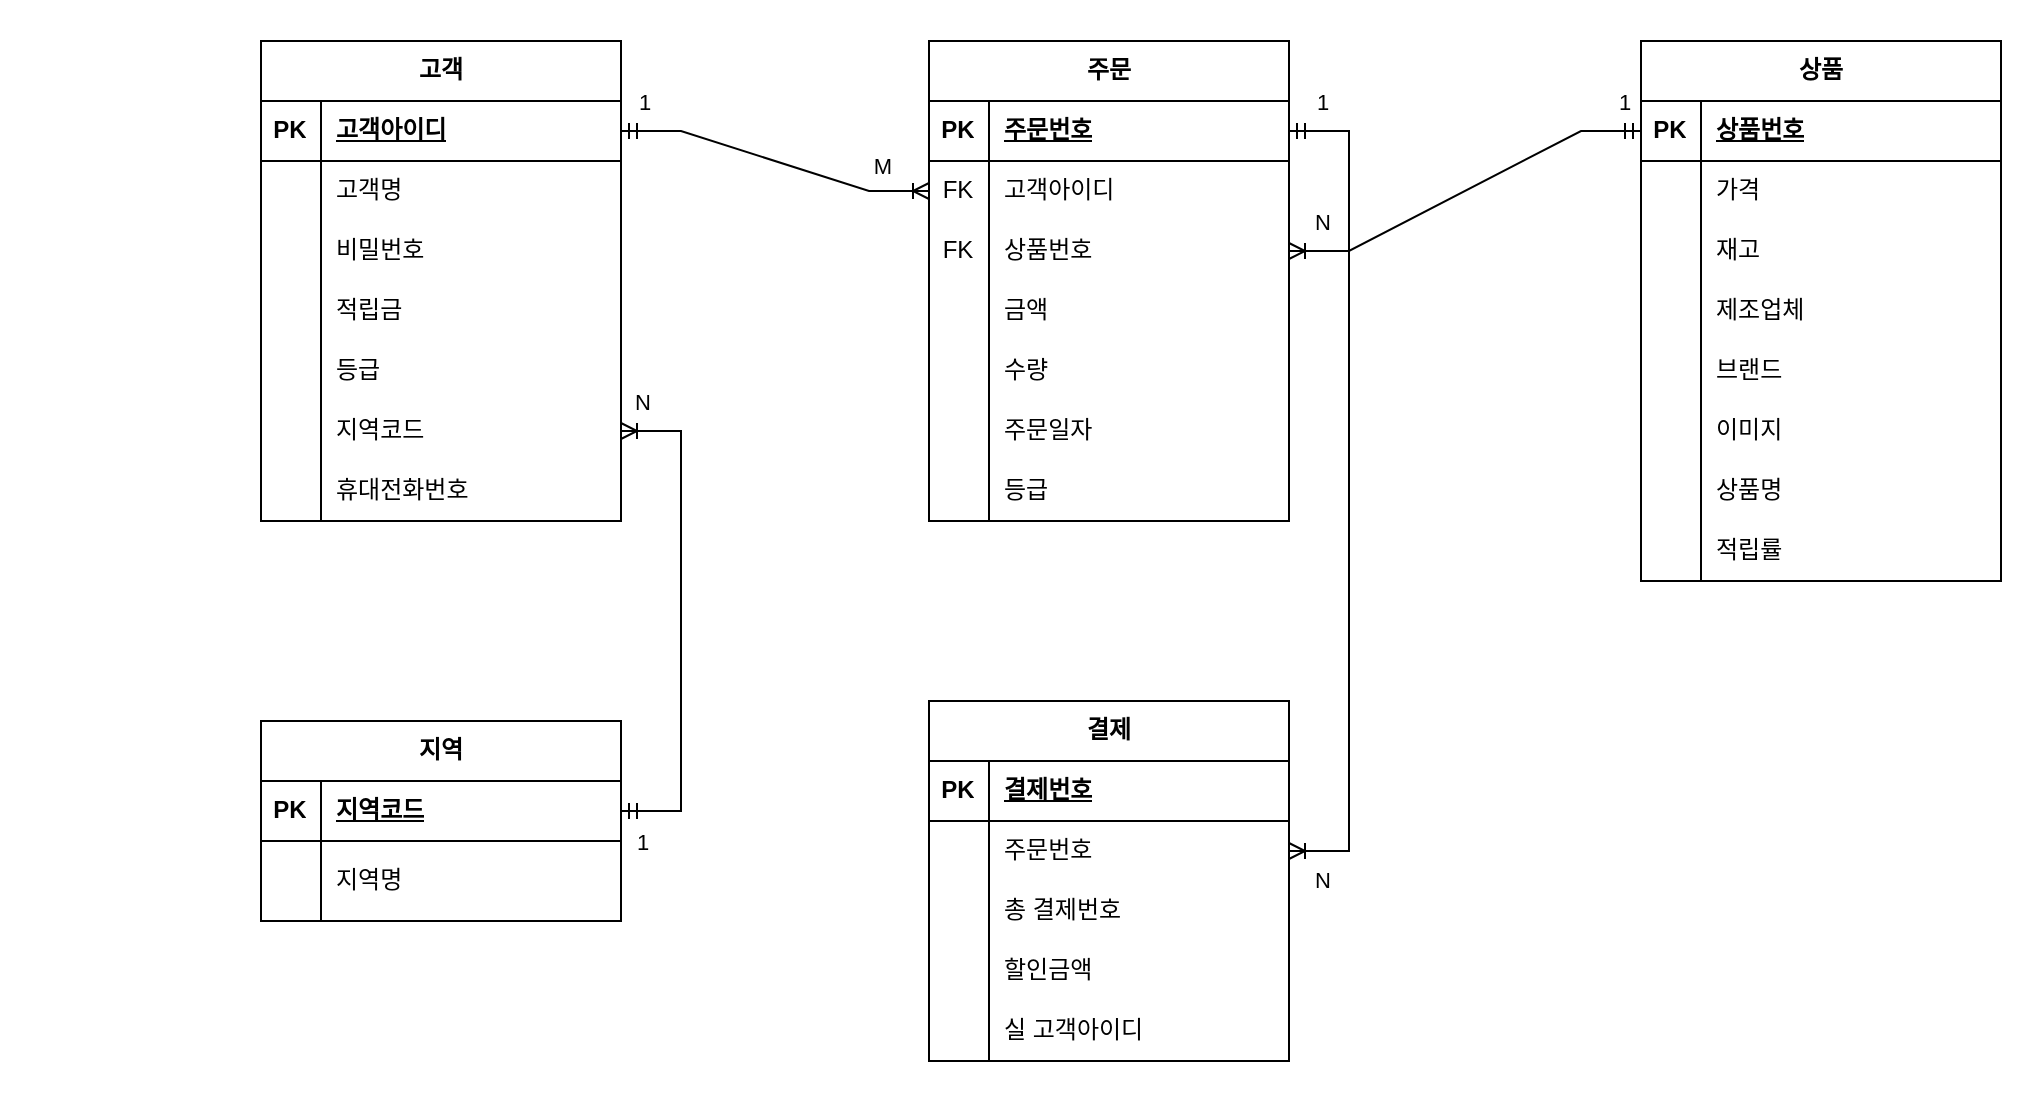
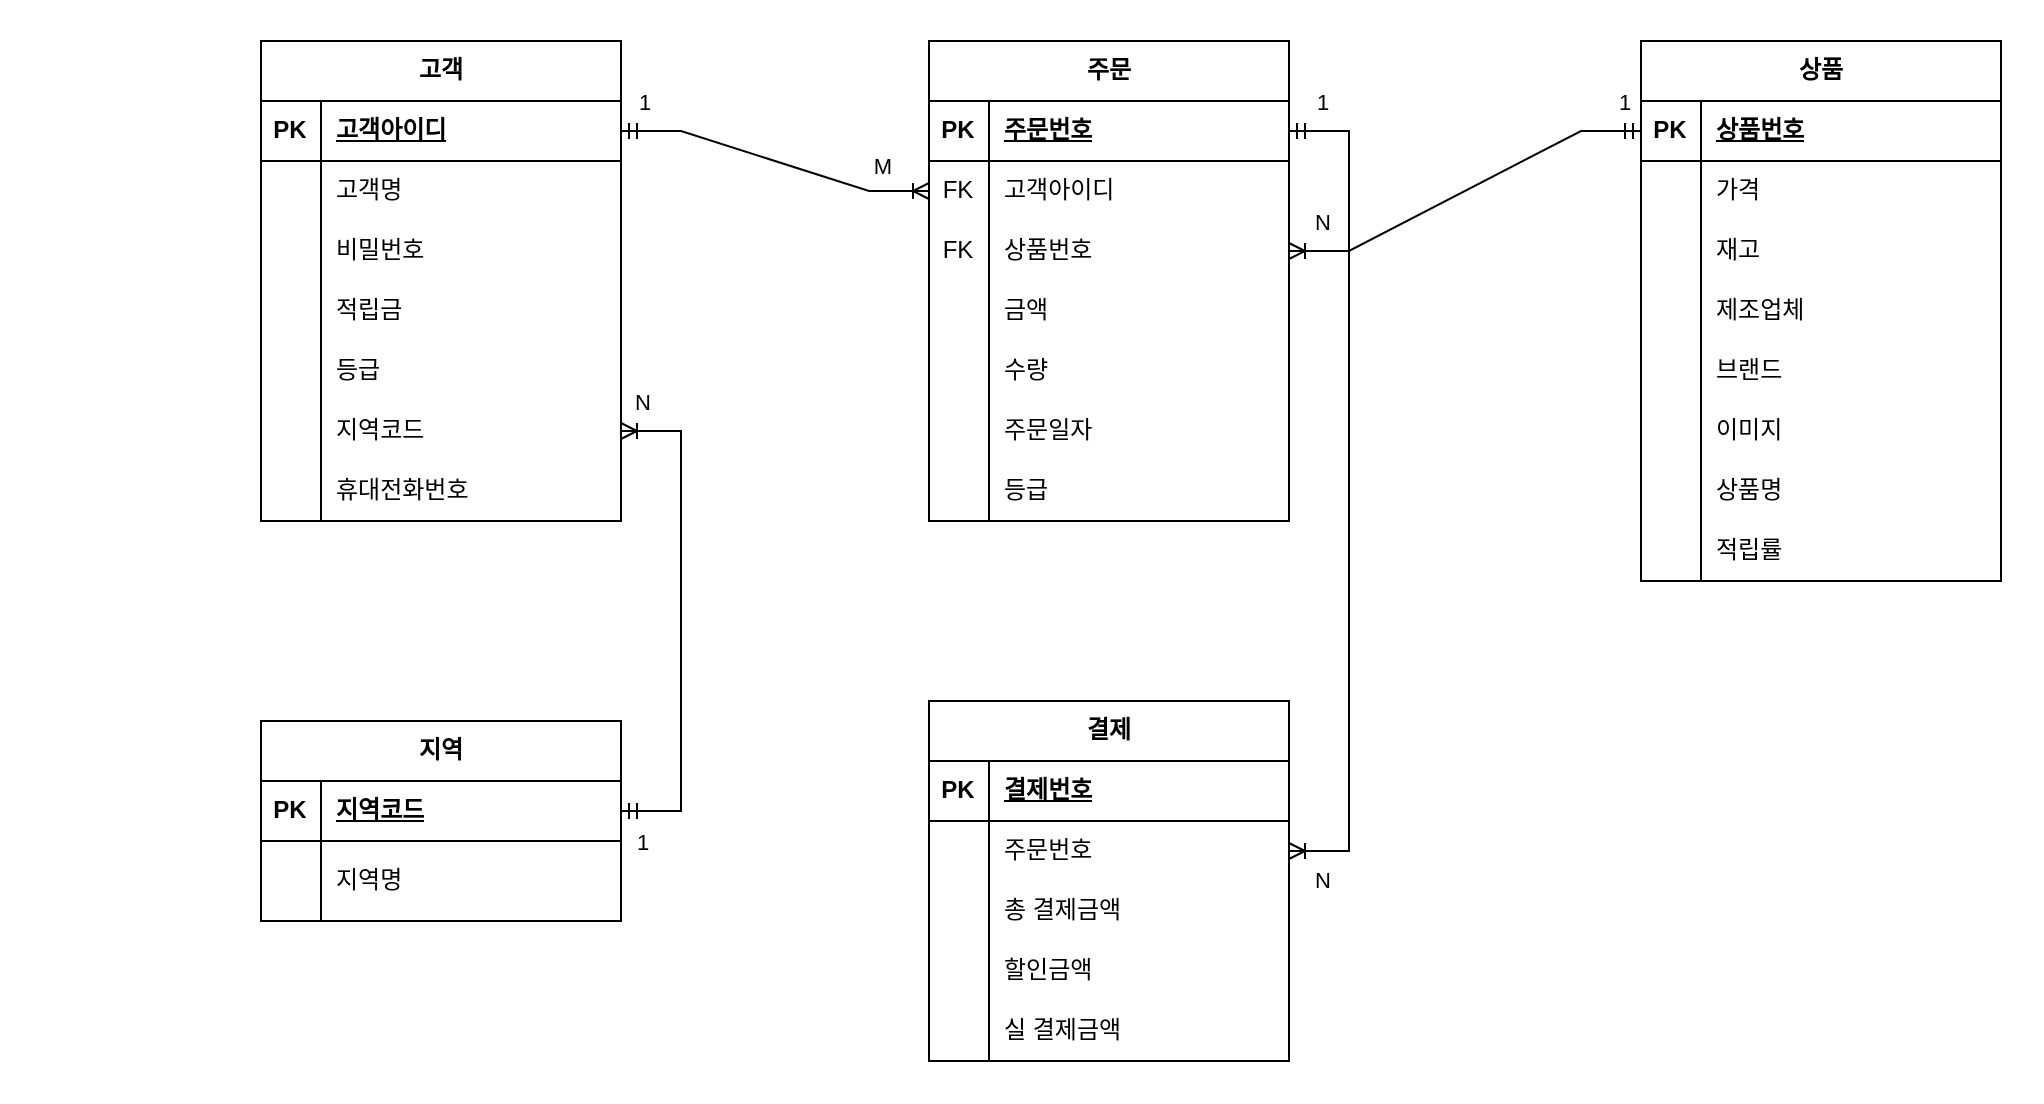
node "총 결제번호": label "총 결제번호" -> "총 결제금액"
node "실 고객아이디": label "실 고객아이디" -> "실 결제금액"
